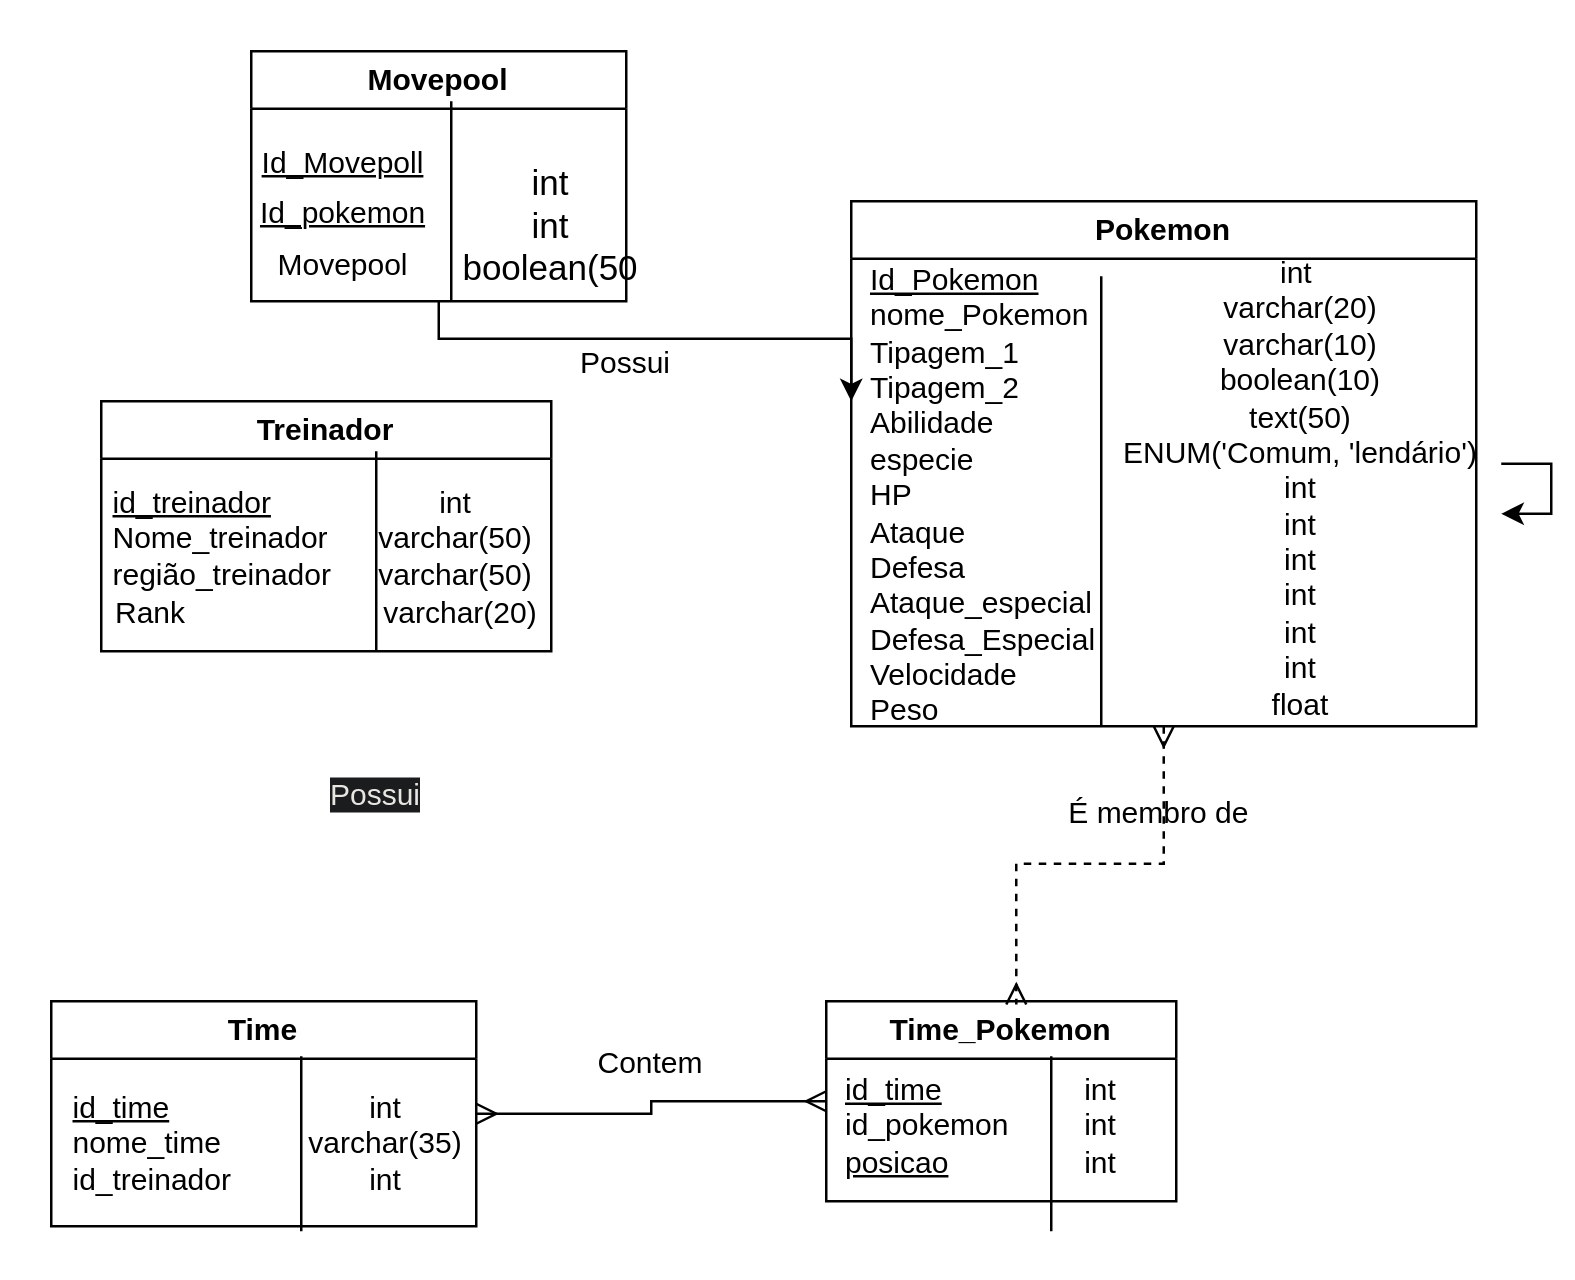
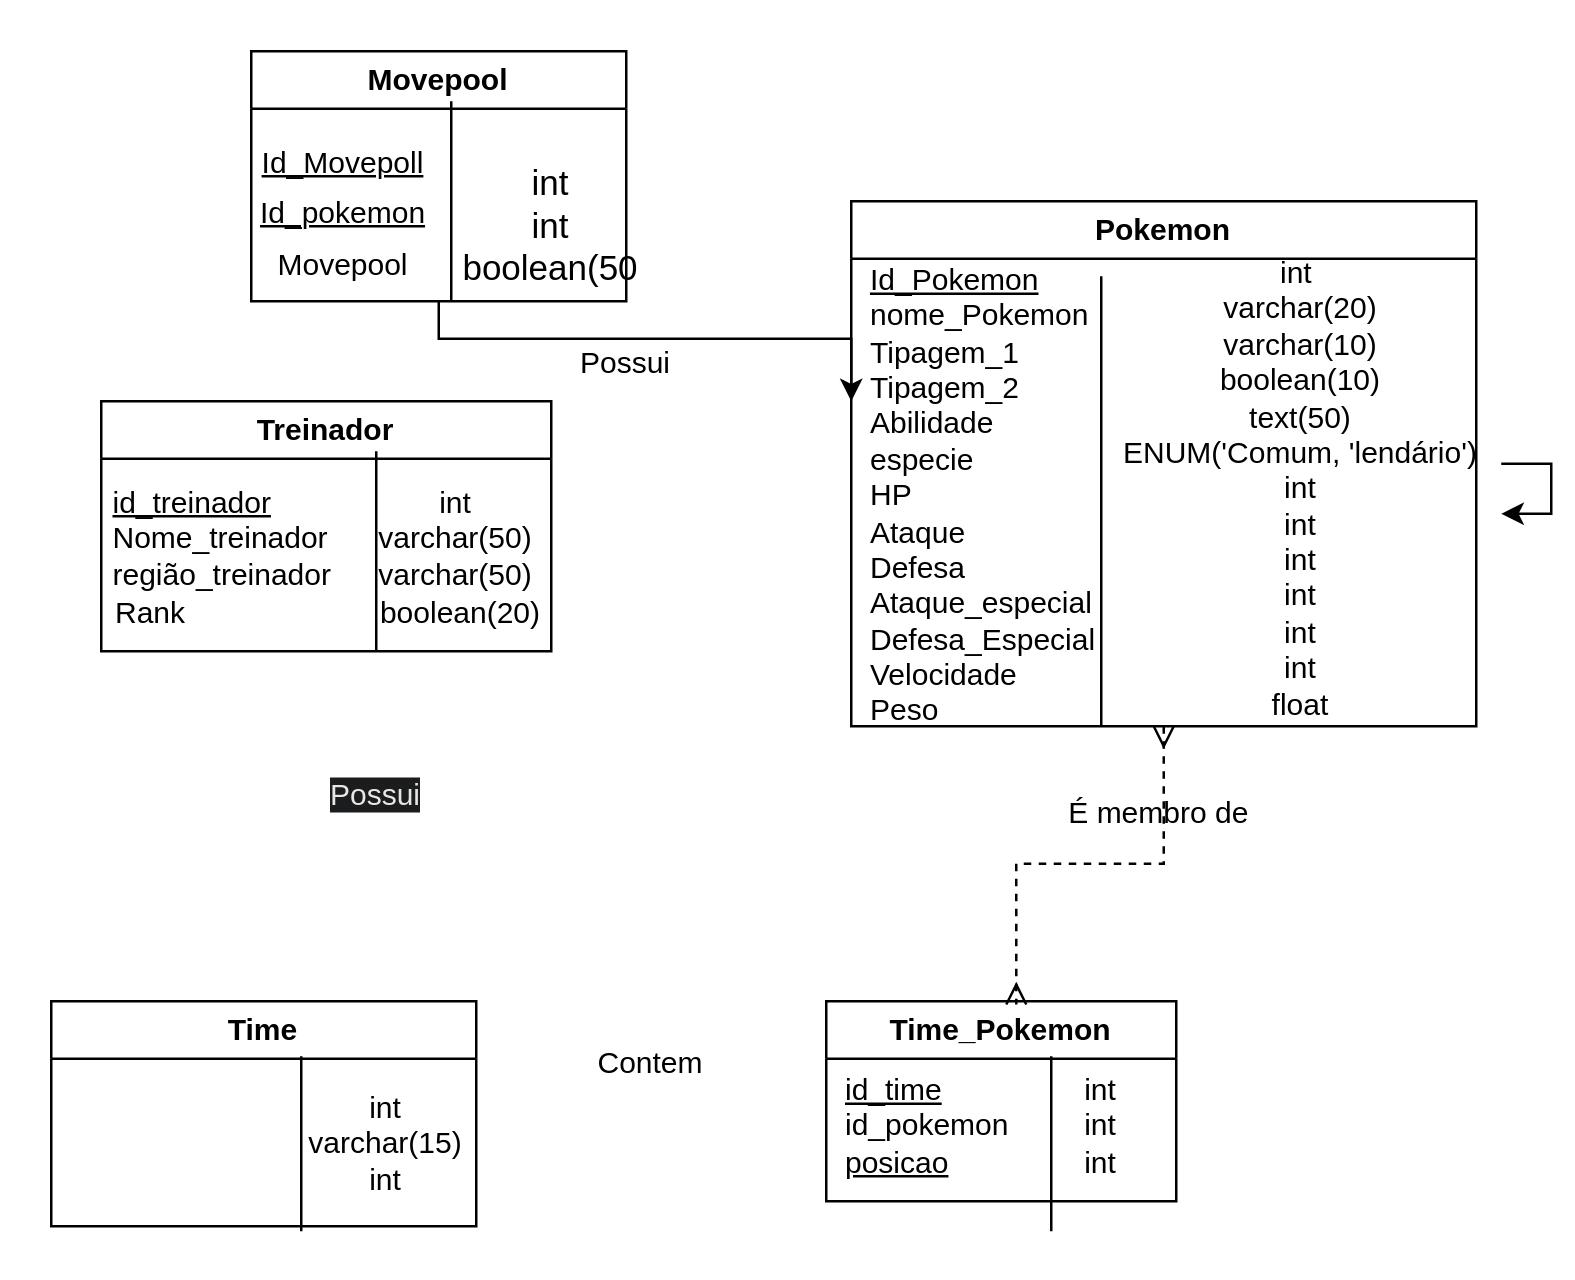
node "varchar(20)": label "varchar(20)" -> "boolean(20)"
edge "Time_Pokemon" -- "Time": removed
node "id_time nome_time id_treinador": removed
node "int varchar(35) int": label "int varchar(35) int" -> "int varchar(15) int"
